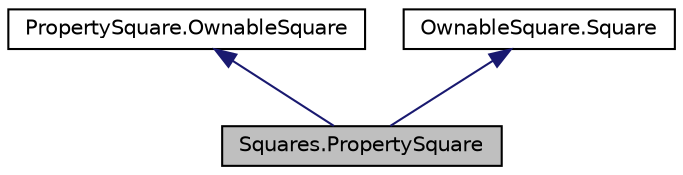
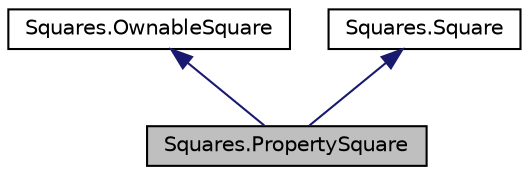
node "PropertySquare.OwnableSquare": label "PropertySquare.OwnableSquare" -> "Squares.OwnableSquare"
node "OwnableSquare.Square": label "OwnableSquare.Square" -> "Squares.Square"
